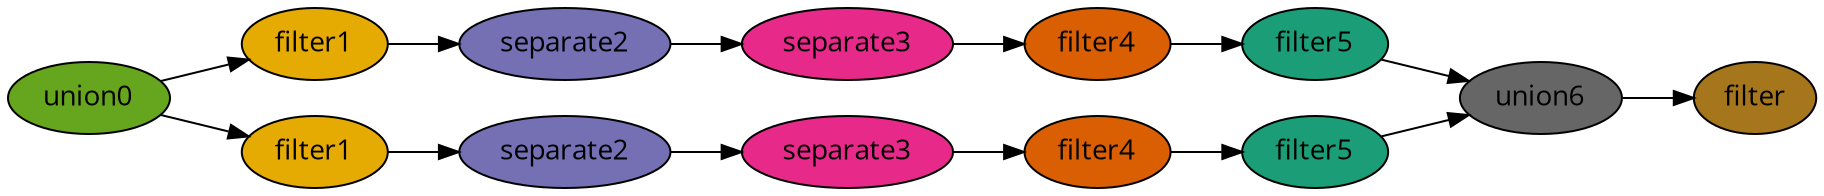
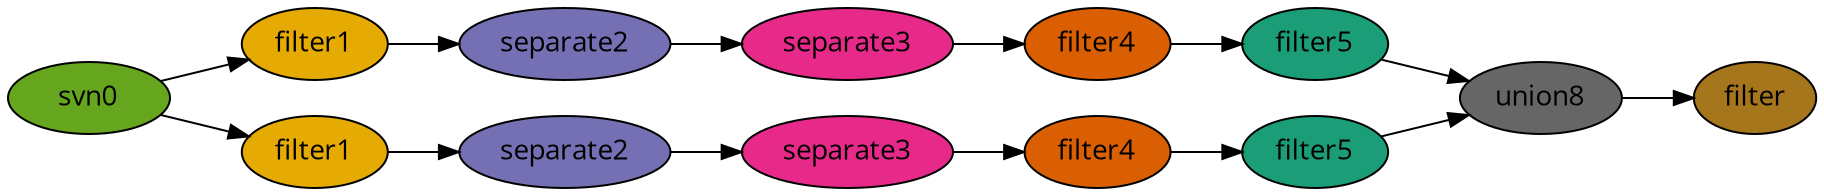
node "union0": label "union0" -> "svn0"
node "union6": label "union6" -> "union8"
